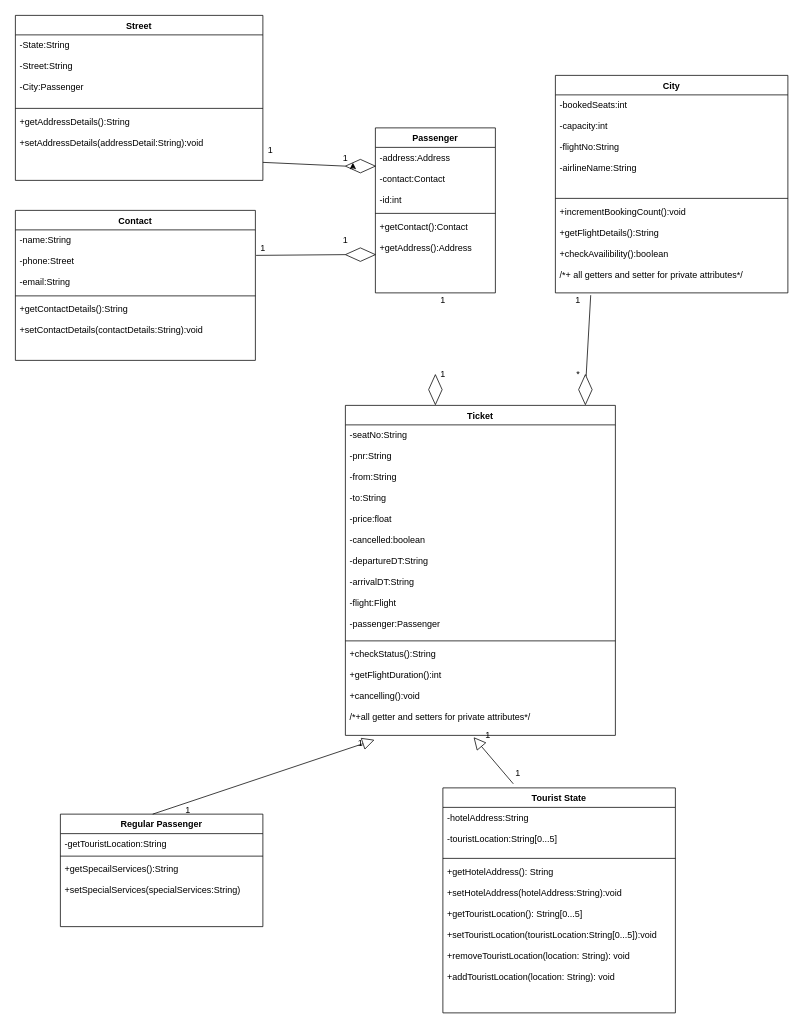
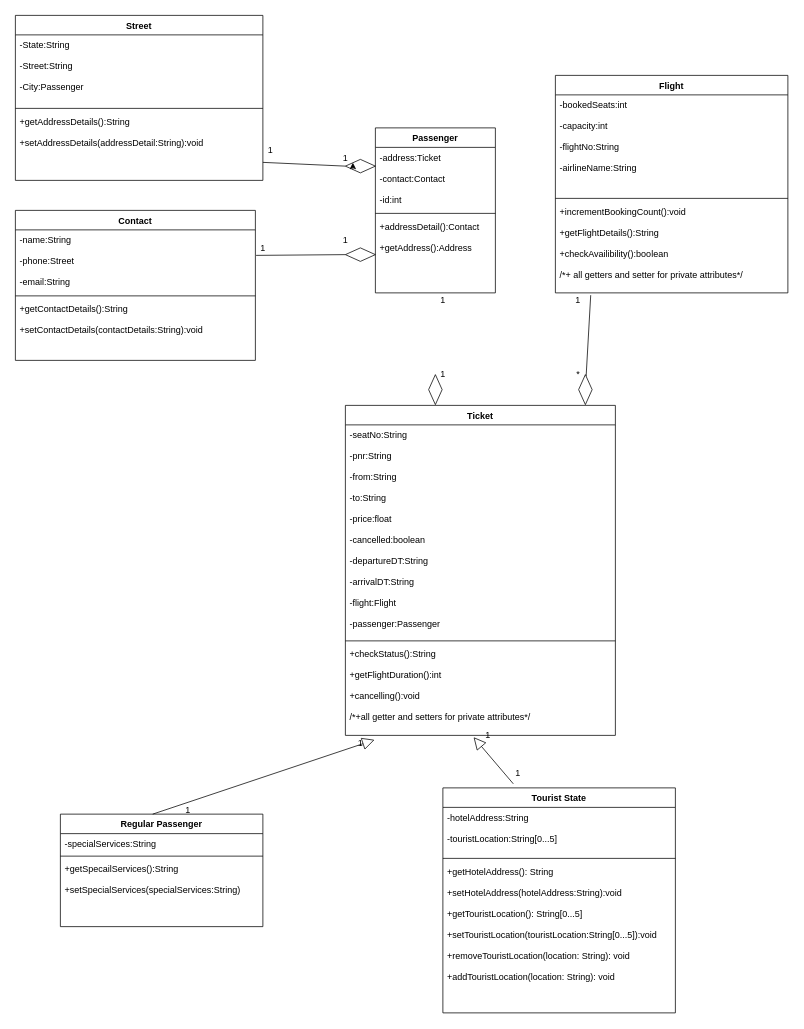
node "City": label "City" -> "Flight"
node "-address:Address -contact:Contact -id:int": label "-address:Address -contact:Contact -id:int" -> "-address:Ticket -contact:Contact -id:int"
node "+getContact():Contact +getAddress():Address": label "+getContact():Contact +getAddress():Address" -> "+addressDetail():Contact +getAddress():Address"
node "-getTouristLocation:String": label "-getTouristLocation:String" -> "-specialServices:String"
